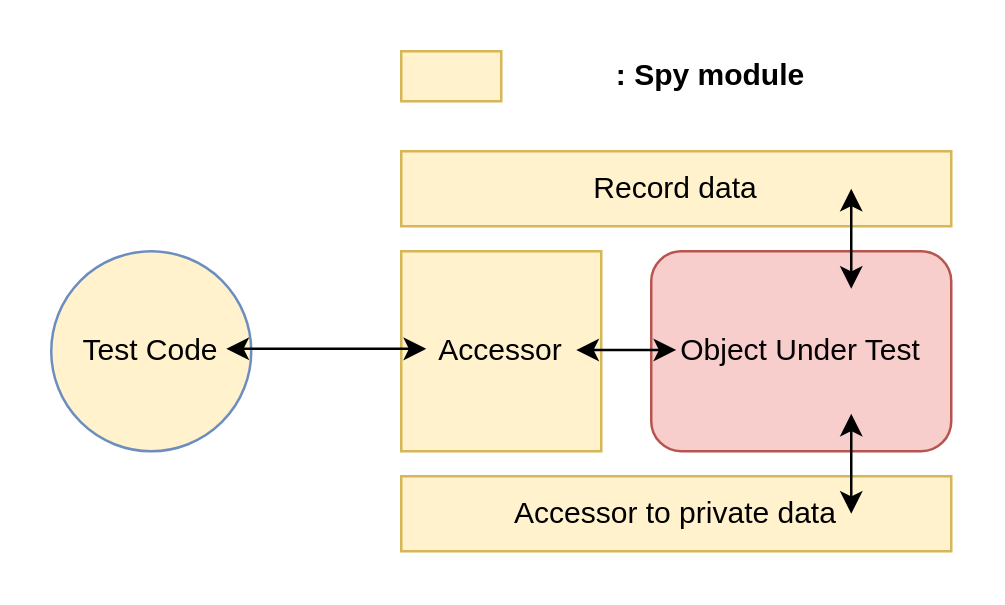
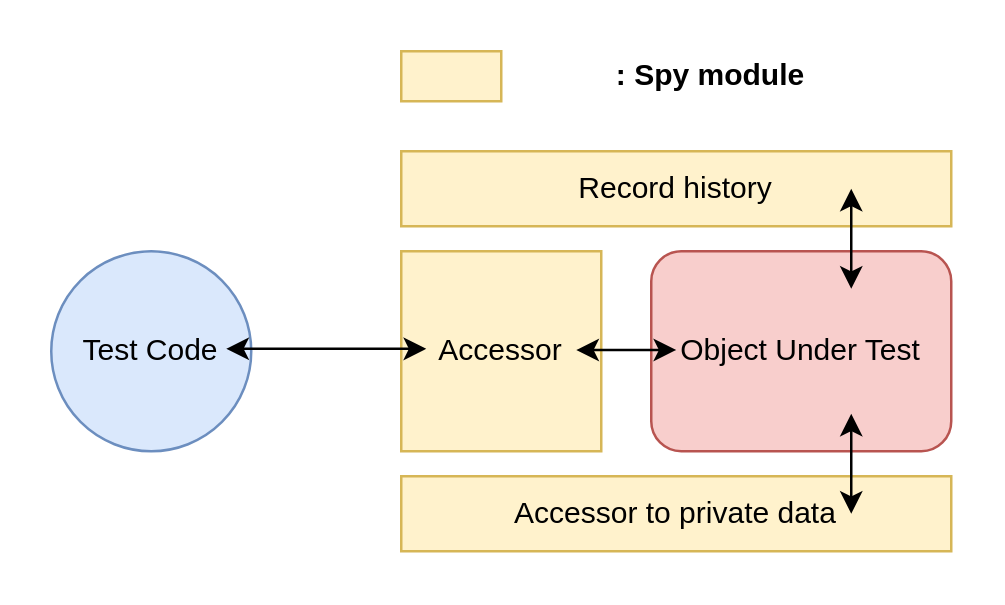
node "Record data": label "Record data" -> "Record history"
node "Test Code": fillcolor #fff2cc -> #dae8fc
